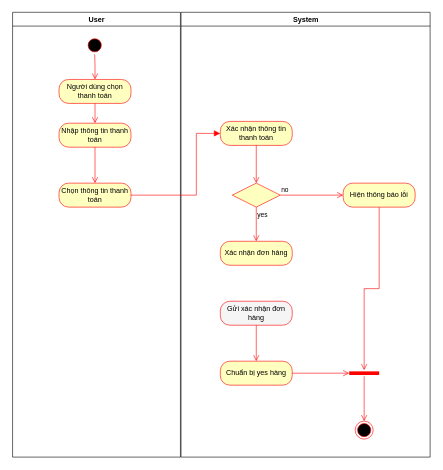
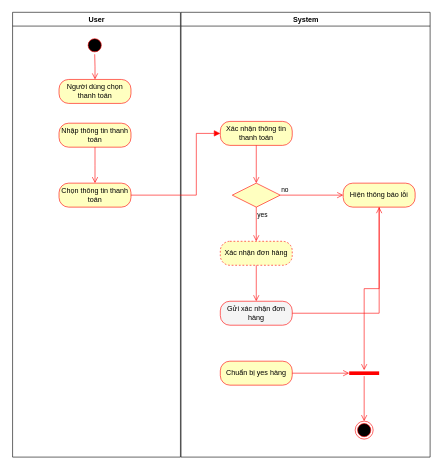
edge "Người dùng chọn thanh toán" -> "Nhập thông tin thanh toán": removed
node "Xác nhận đơn hàng": style solid -> dashed
edge "Xác nhận đơn hàng" -> "Gửi xác nhận đơn hàng": added
edge "Gửi xác nhận đơn hàng" -> "Chuẩn bị yes hàng": now "Gửi xác nhận đơn hàng" -> "Hiện thông báo lỗi"
